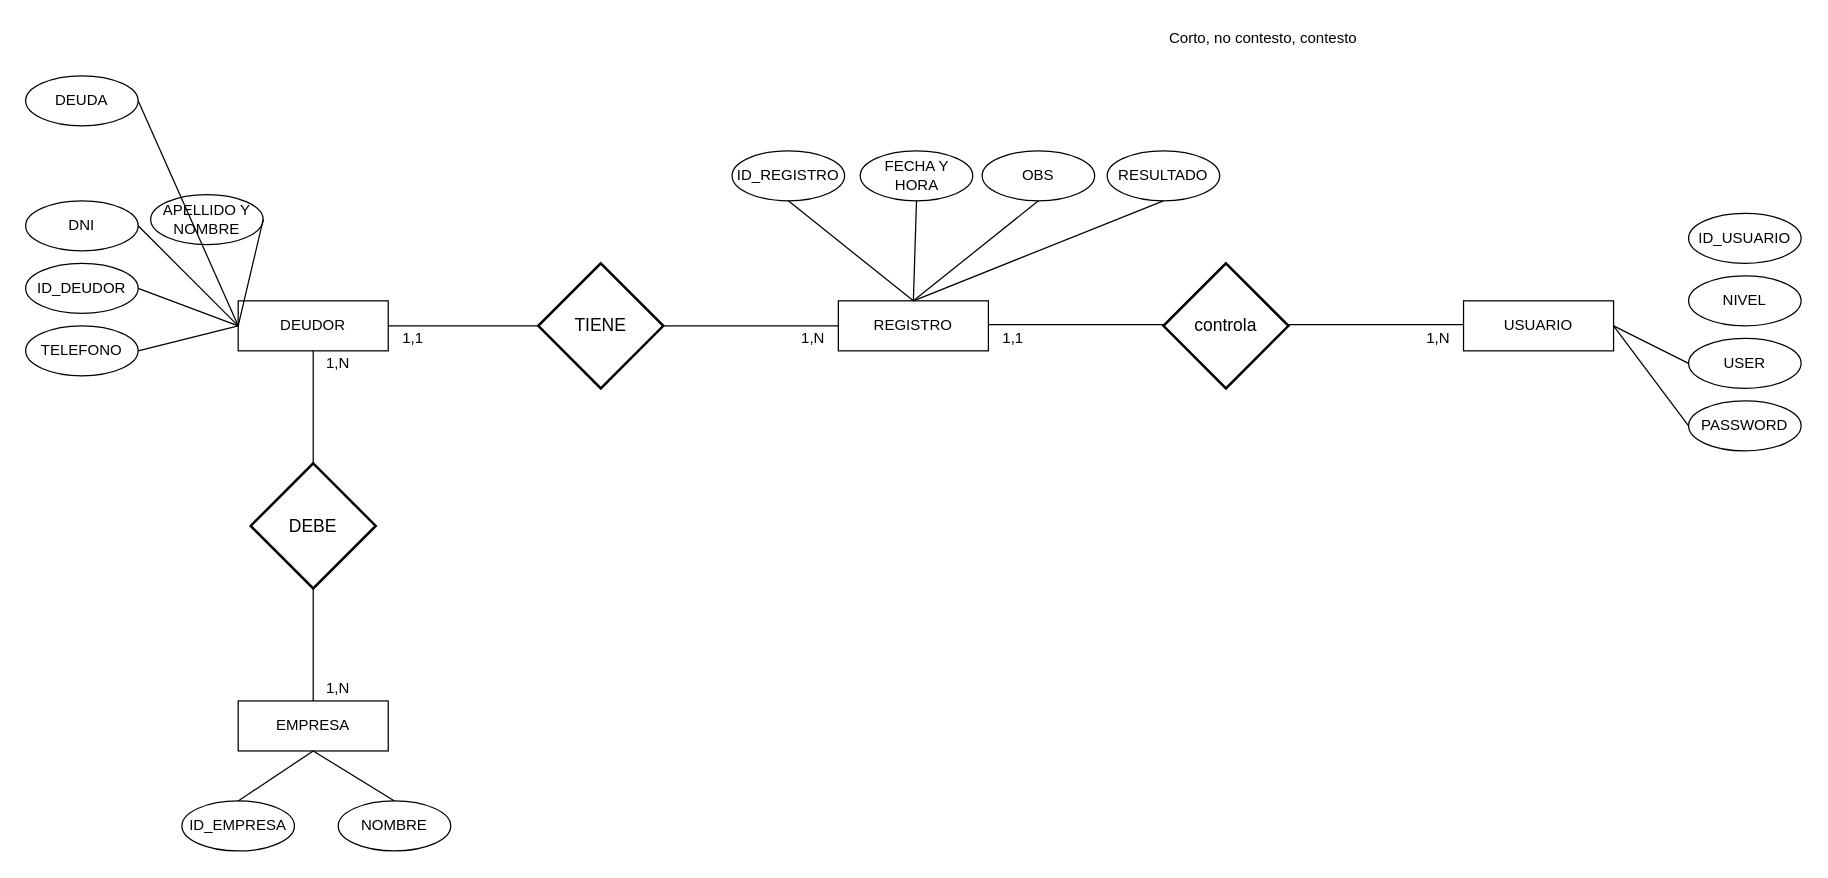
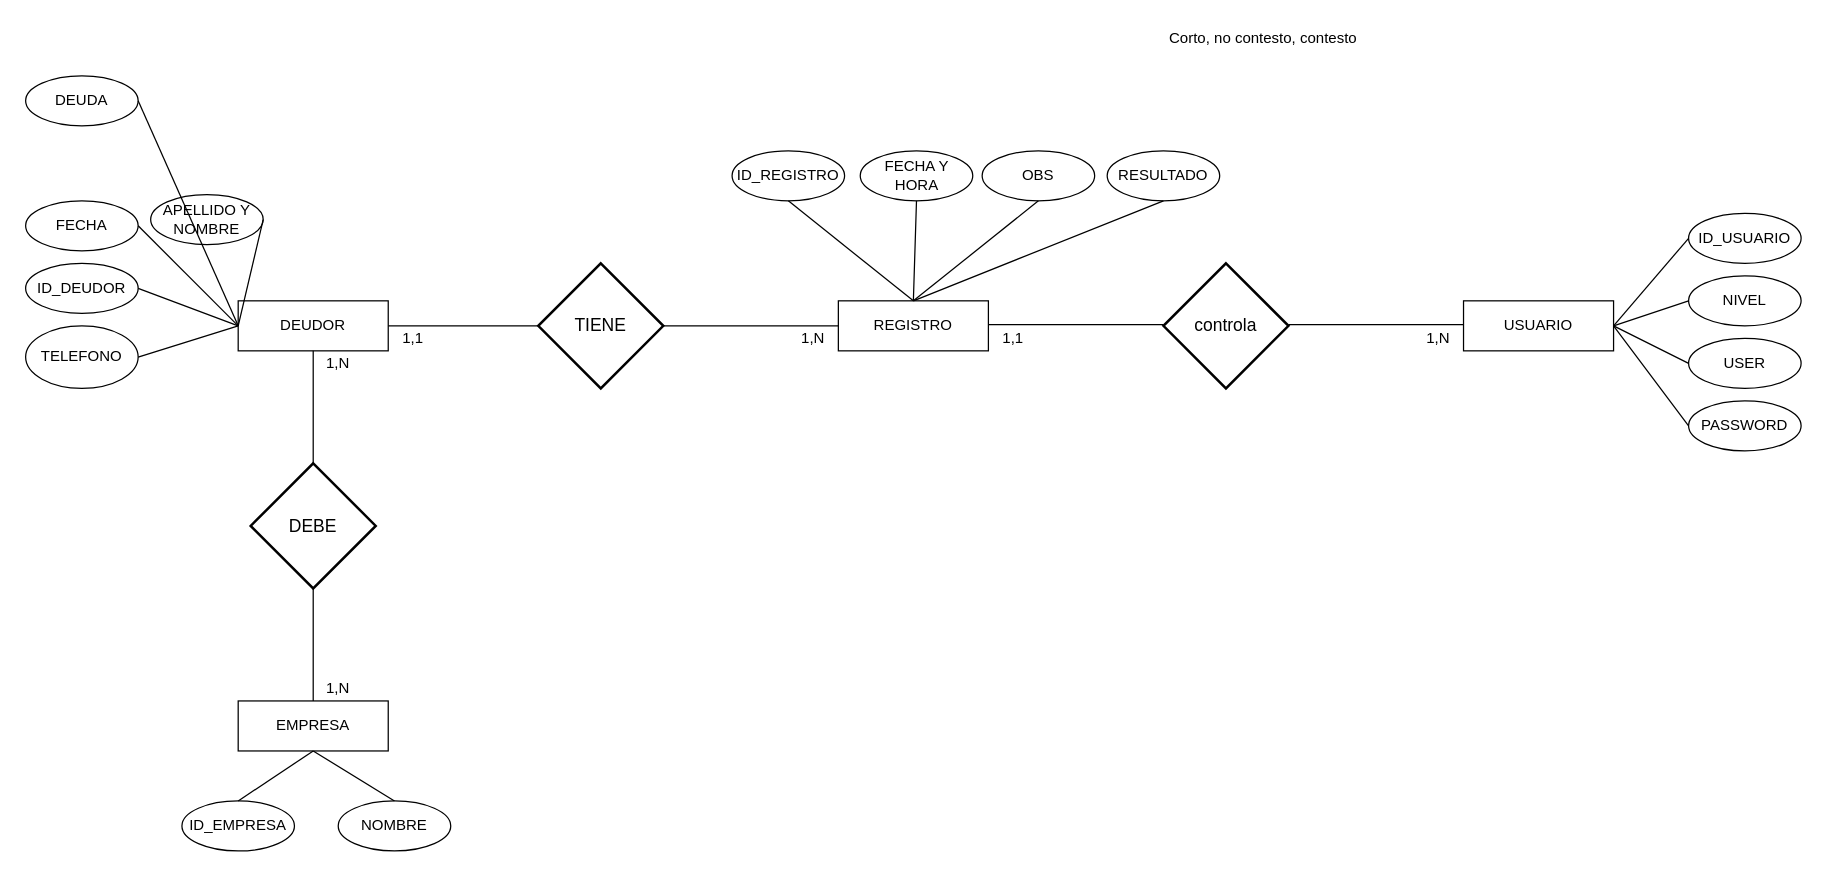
node "DNI": label "DNI" -> "FECHA"
edge "ID_USUARIO" -- "USUARIO": added
edge "NIVEL" -- "USUARIO": added
node "TELEFONO": size 113x50 -> 113x63
